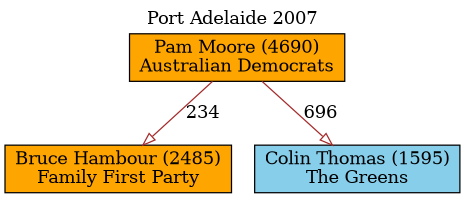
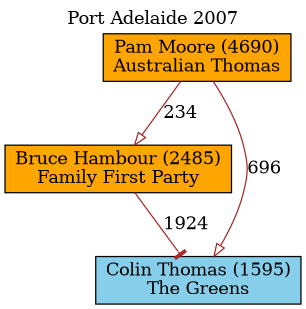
node "Pam Moore (4690) Australian Democrats": label "Pam Moore (4690) Australian Democrats" -> "Pam Moore (4690) Australian Thomas"
edge "Bruce Hambour (2485) Family First Party" -> "Colin Thomas (1595) The Greens": added, label "1924"
